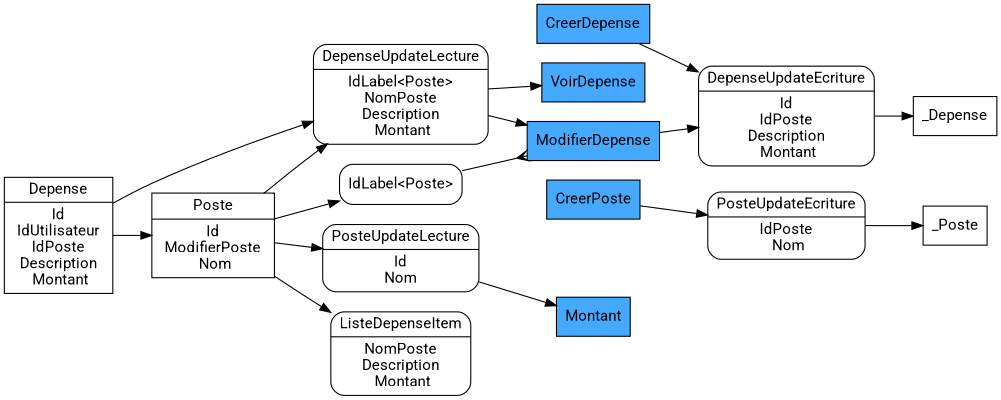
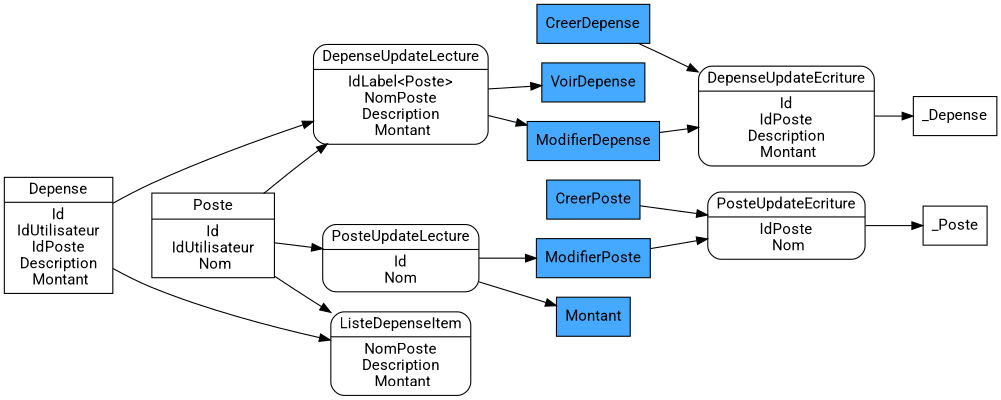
node "IdLabel<Poste>": removed
edge "Depense" -> "Poste": now "Depense" -> "ListeDepenseItem"
node "Poste": text "ModifierPoste" -> "IdUtilisateur"
node "ModifierPoste": added
